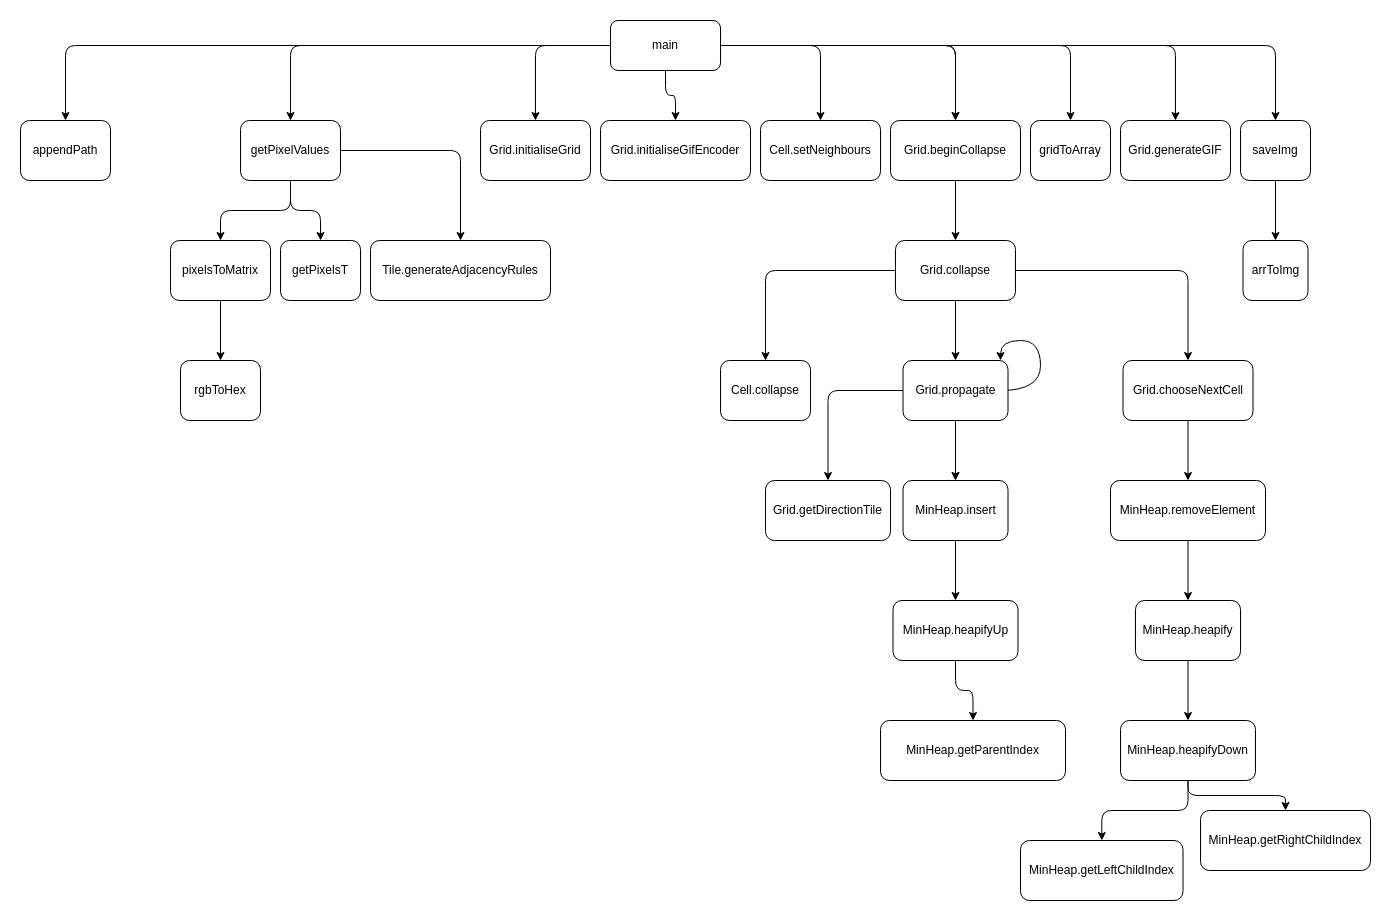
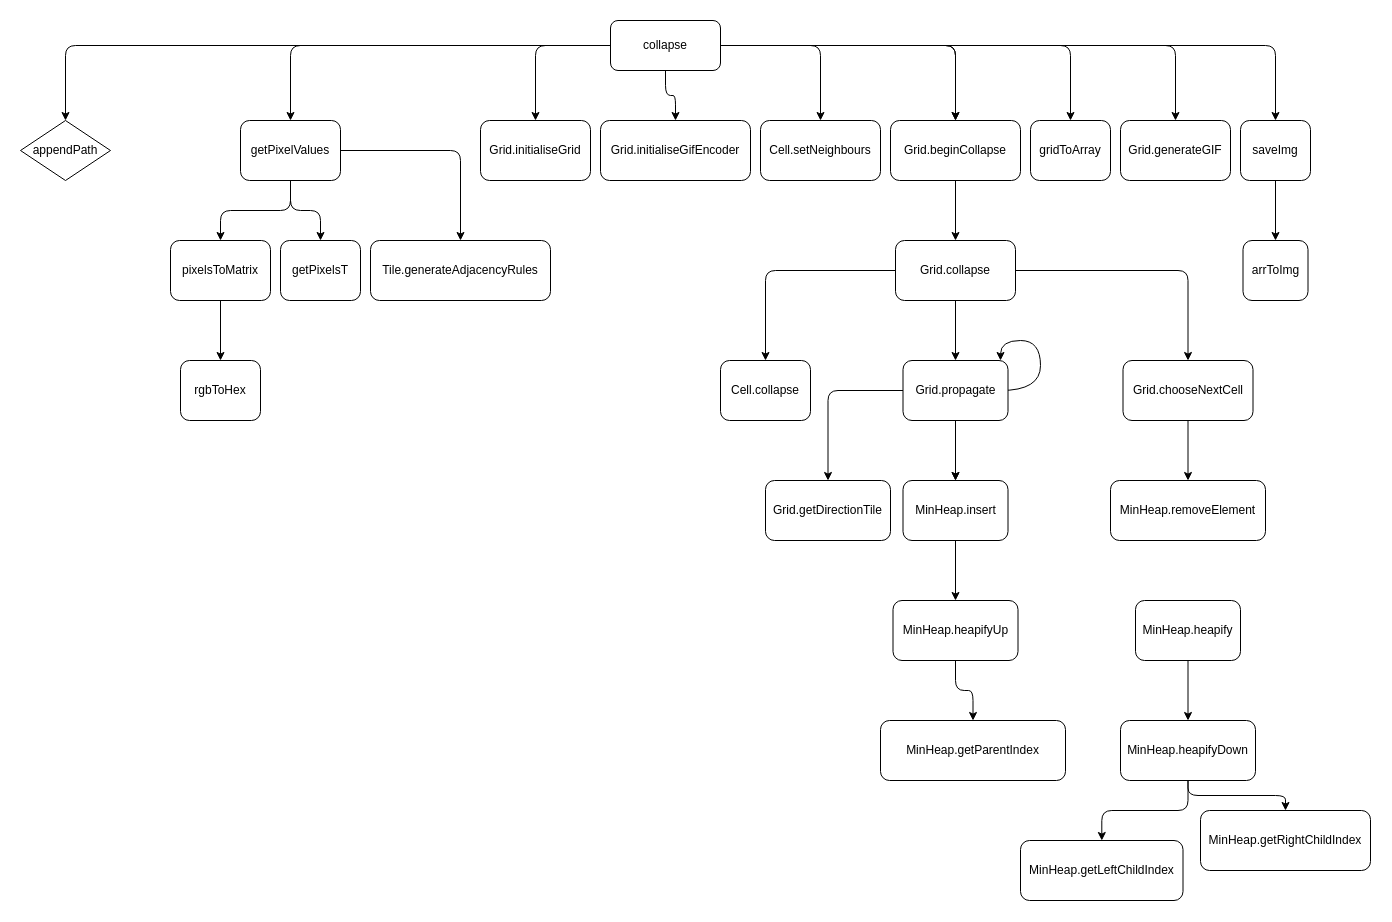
node "main": label "main" -> "collapse"
node "appendPath": shape rounded rectangle -> diamond
edge "MinHeap.removeElement" -> "MinHeap.heapify": removed
